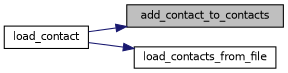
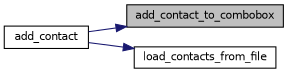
node "add_contact_to_contacts": label "add_contact_to_contacts" -> "add_contact_to_combobox"
node "load_contact": label "load_contact" -> "add_contact"
